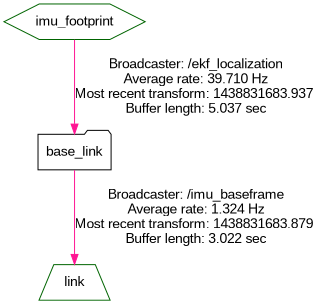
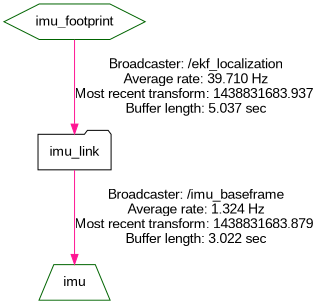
node "base_link": label "base_link" -> "imu_link"
node "link": label "link" -> "imu"
